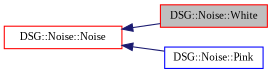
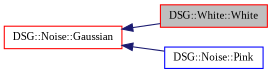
node "DSG::Noise::White": label "DSG::Noise::White" -> "DSG::White::White"
node "DSG::Noise::Noise": label "DSG::Noise::Noise" -> "DSG::Noise::Gaussian"
